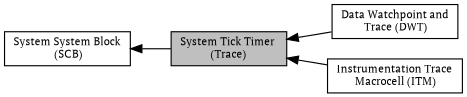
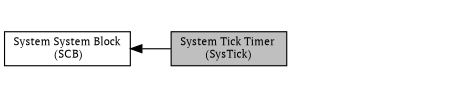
node "Data Watchpoint and Trace (DWT)": removed
node "System Tick Timer (Trace)": label "System Tick Timer (Trace)" -> "System Tick Timer (SysTick)"
node "Instrumentation Trace Macrocell (ITM)": removed
